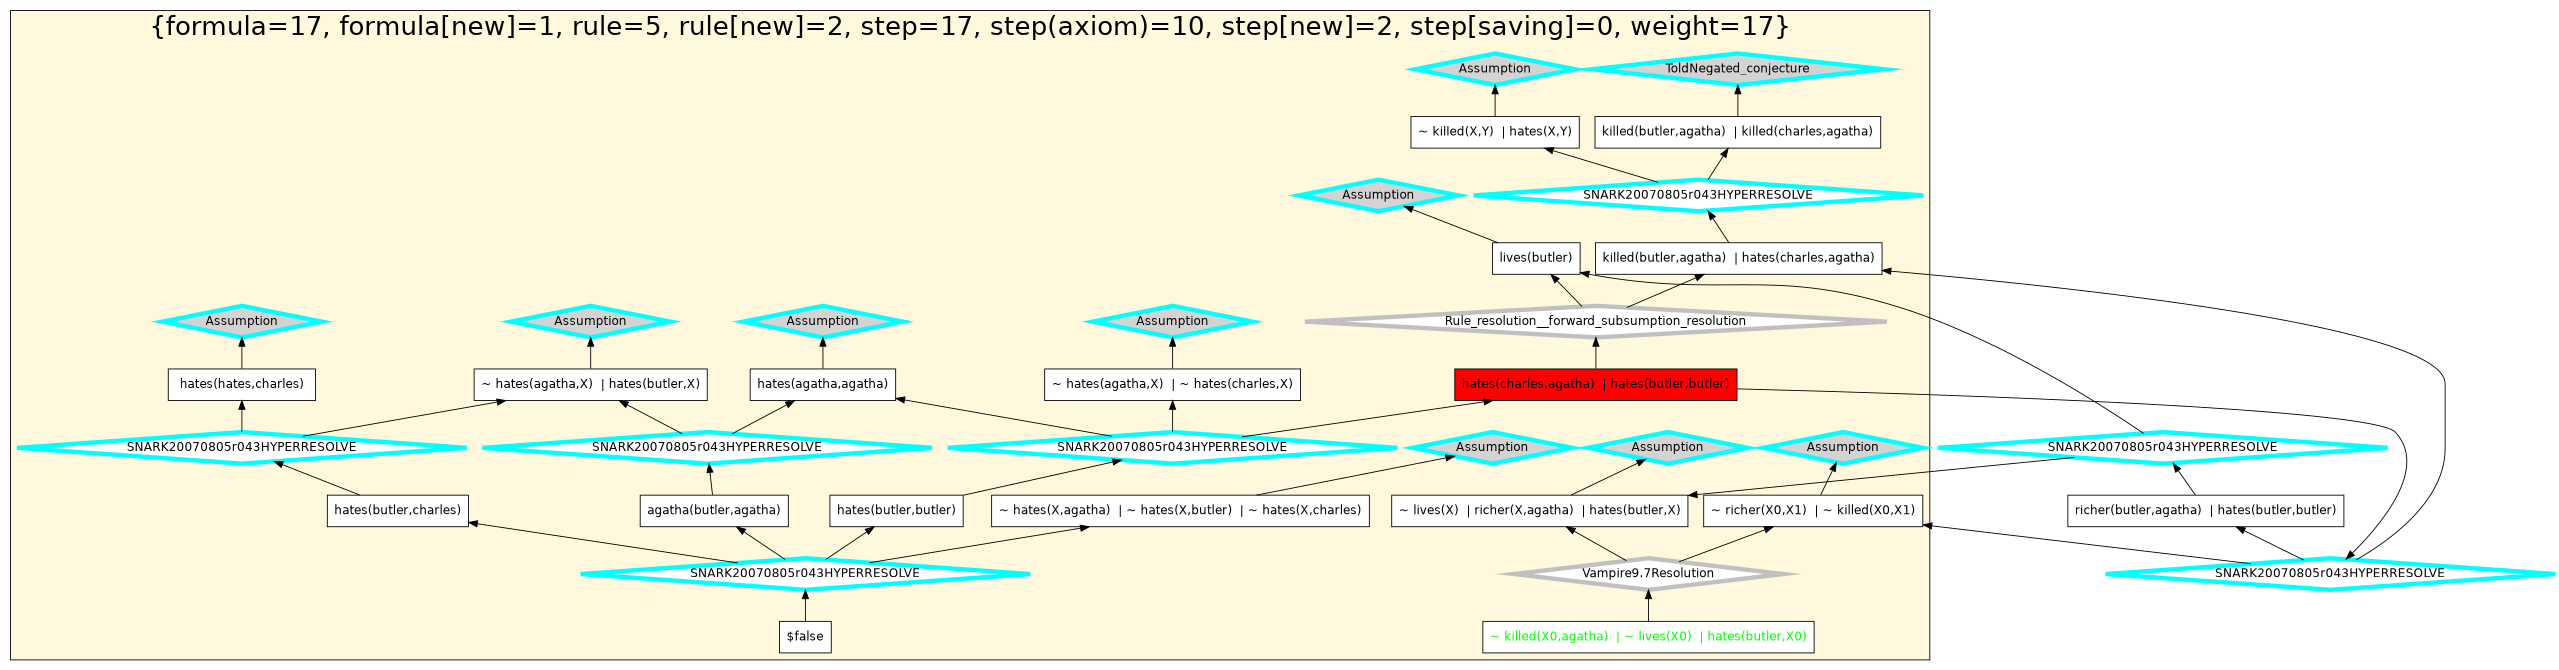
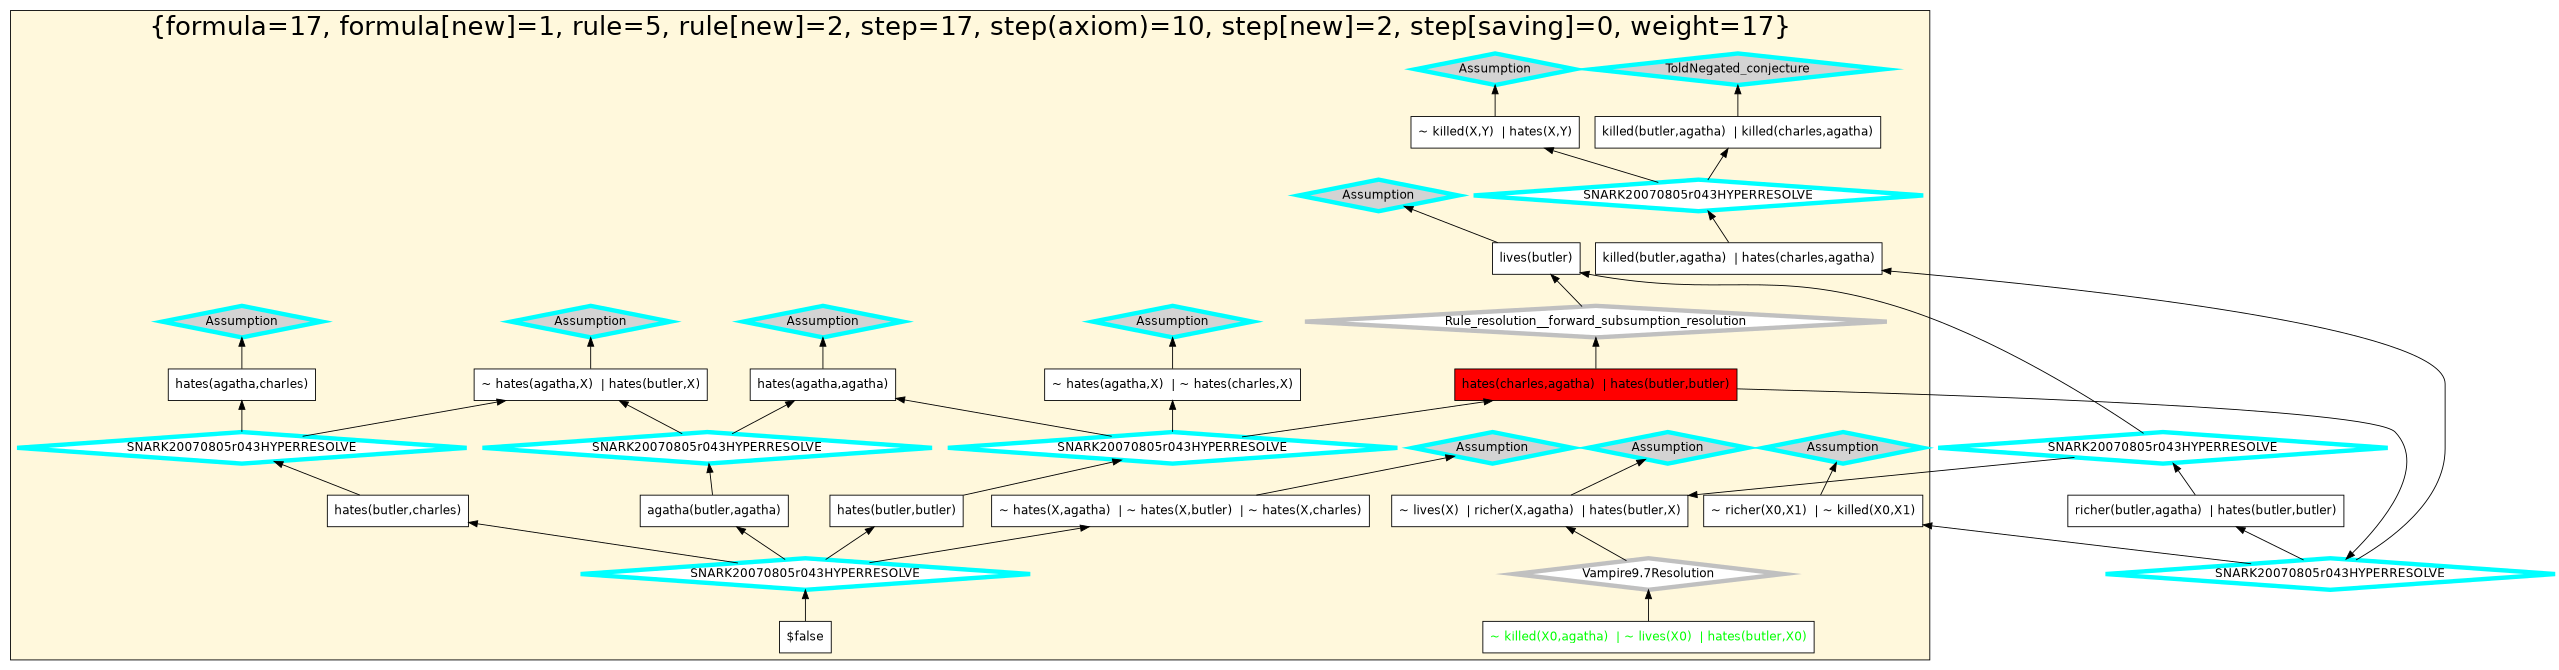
edge "Rule_resolution__forward_subsumption_resolution" -> "killed(butler,agatha)  | hates(charles,agatha)": removed
node "hates(hates,charles)": label "hates(hates,charles)" -> "hates(agatha,charles)"
edge "Vampire9.7Resolution" -> "~ richer(X0,X1)  | ~ killed(X0,X1)": removed
